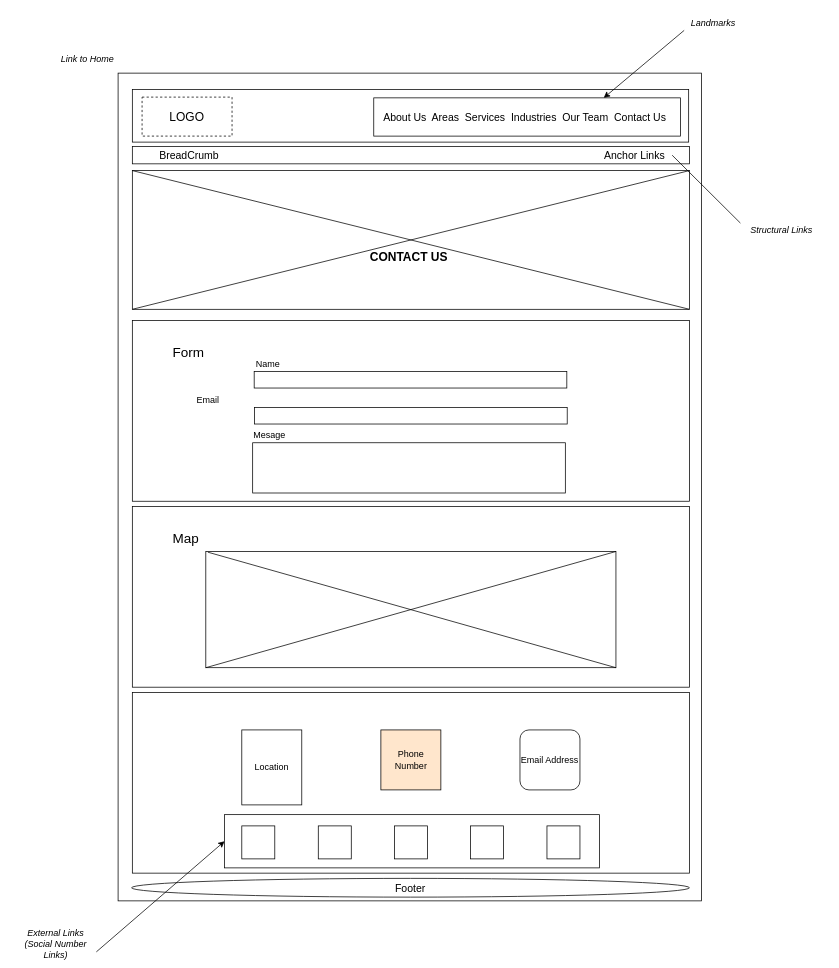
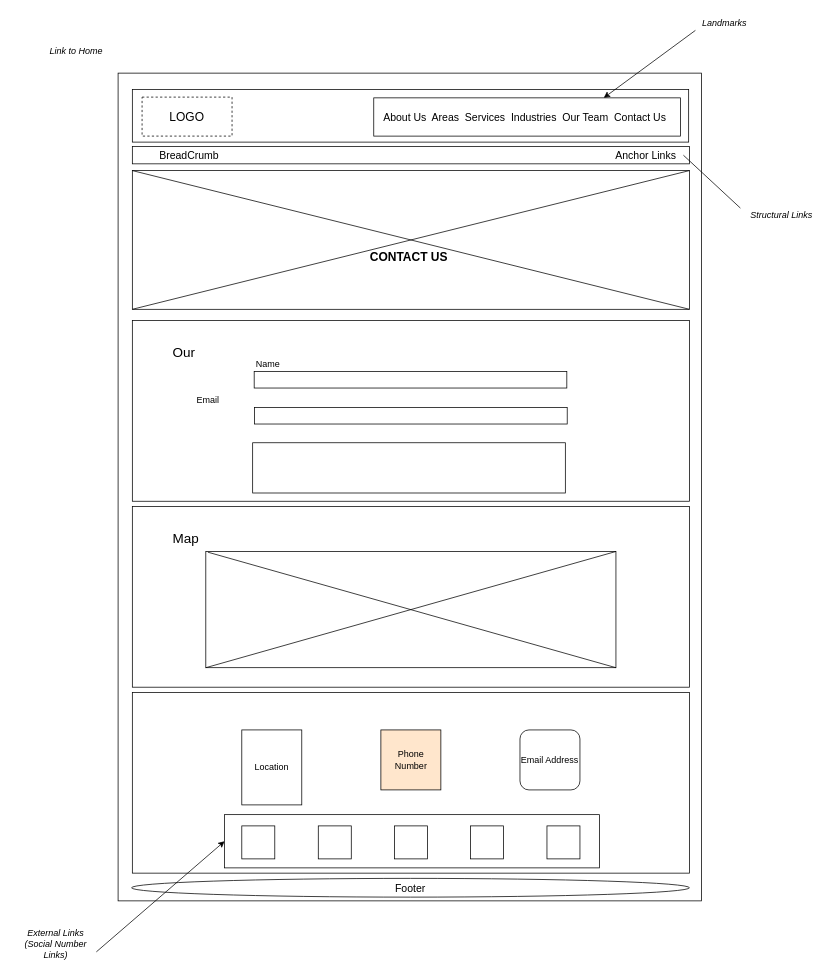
node "Landmarks": moved (714, 23) -> (725, 23)
node "Link to Home": moved (88, 59) -> (77, 51)
node "Anchor Links": moved (635, 155) -> (646, 155)
node "Structural Links": moved (782, 231) -> (782, 216)
node "Form": label "Form" -> "Our"
node "Mesage": removed
